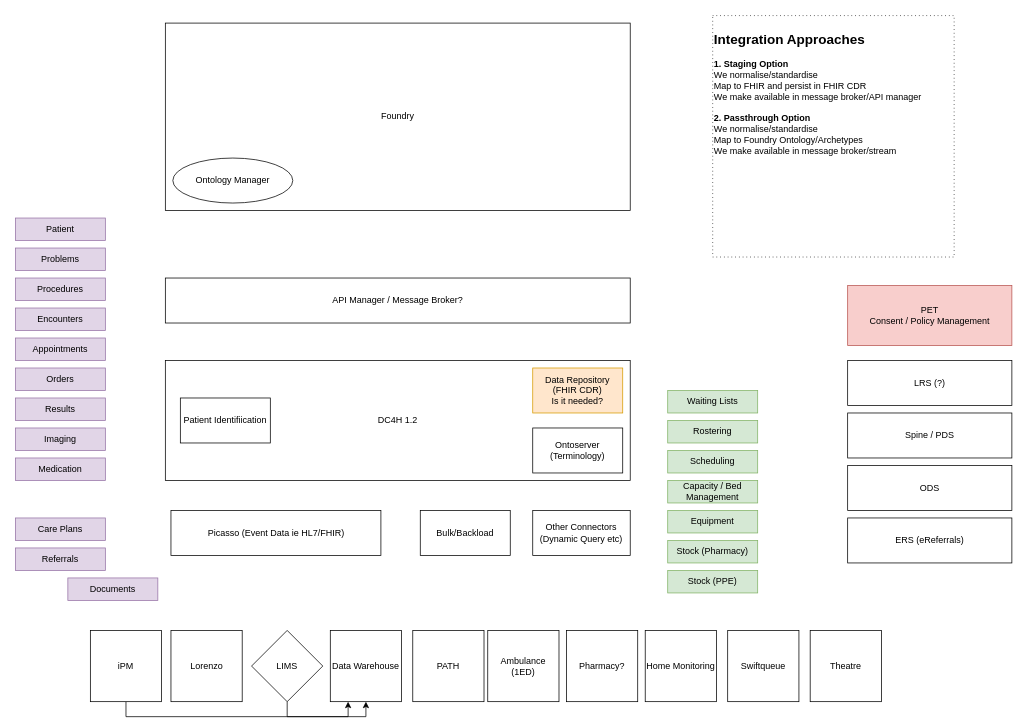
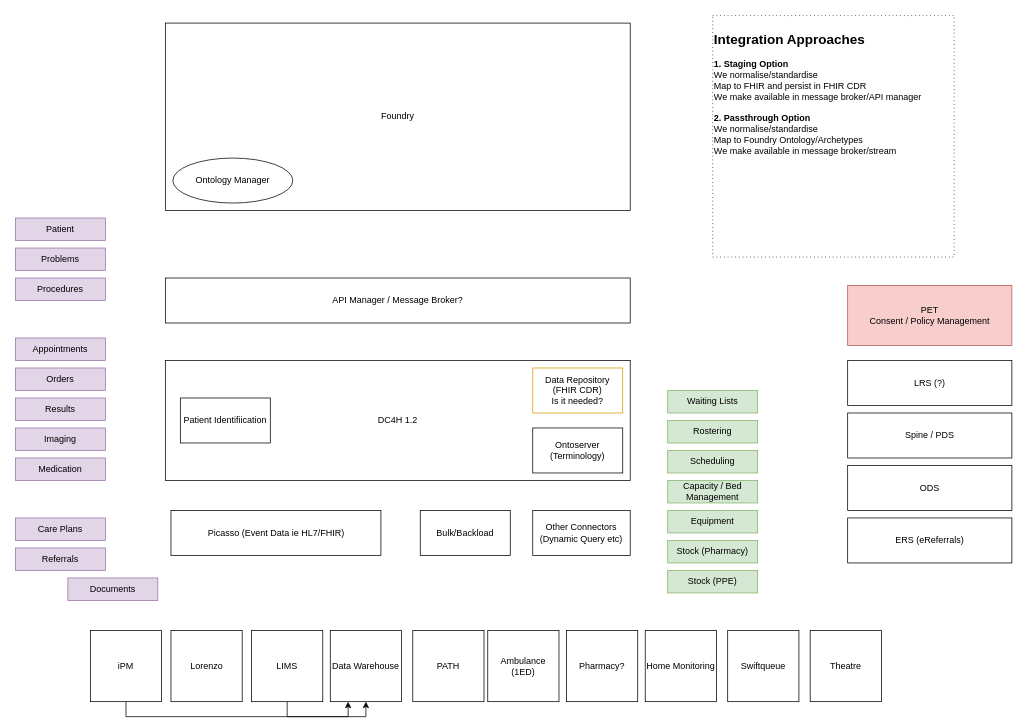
node "Encounters": removed
node "Data Repository (FHIR CDR) Is it needed?": fillcolor #ffe6cc -> #ffffff
node "LIMS": shape diamond -> rectangle
